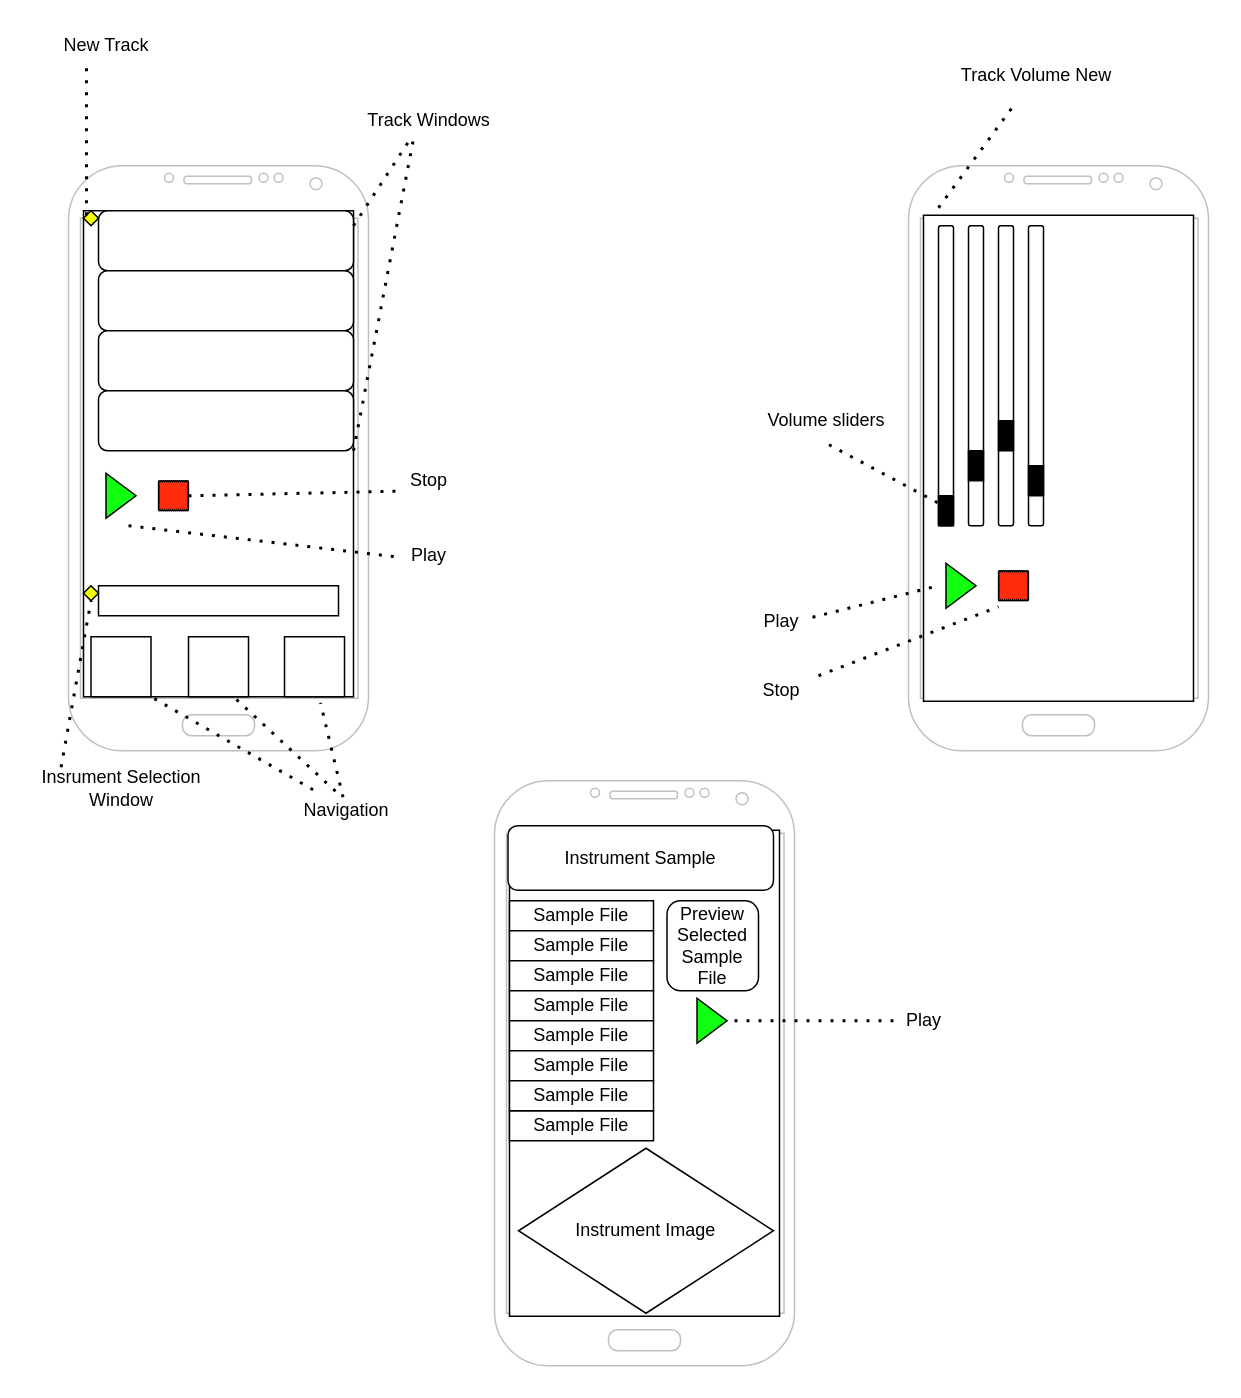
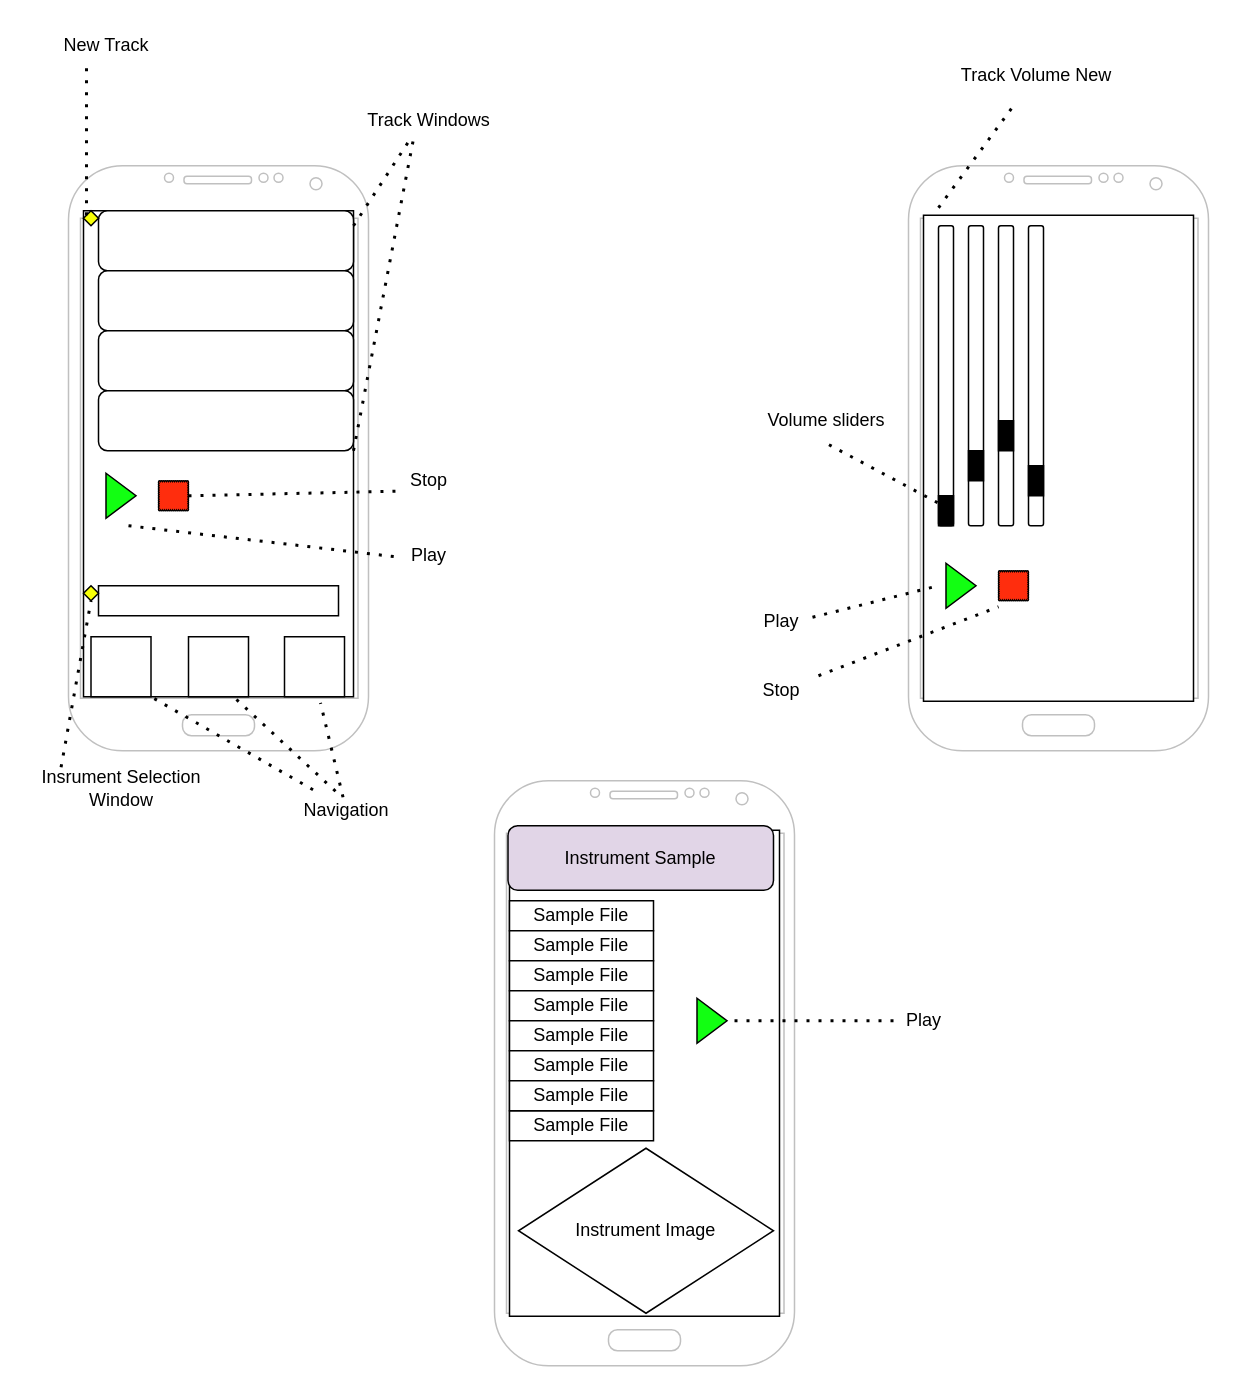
node "Instrument Sample": fillcolor #ffffff -> #e1d5e7
node "Preview Selected Sample File": removed
